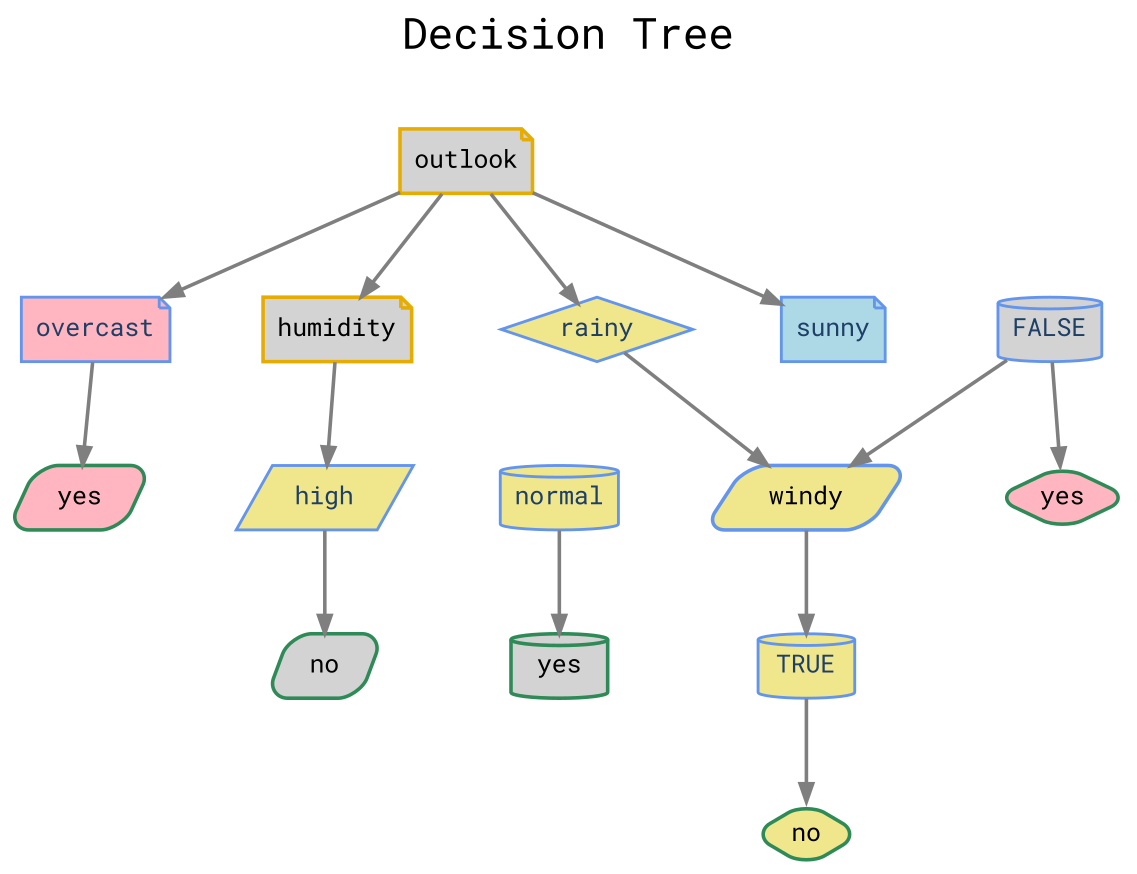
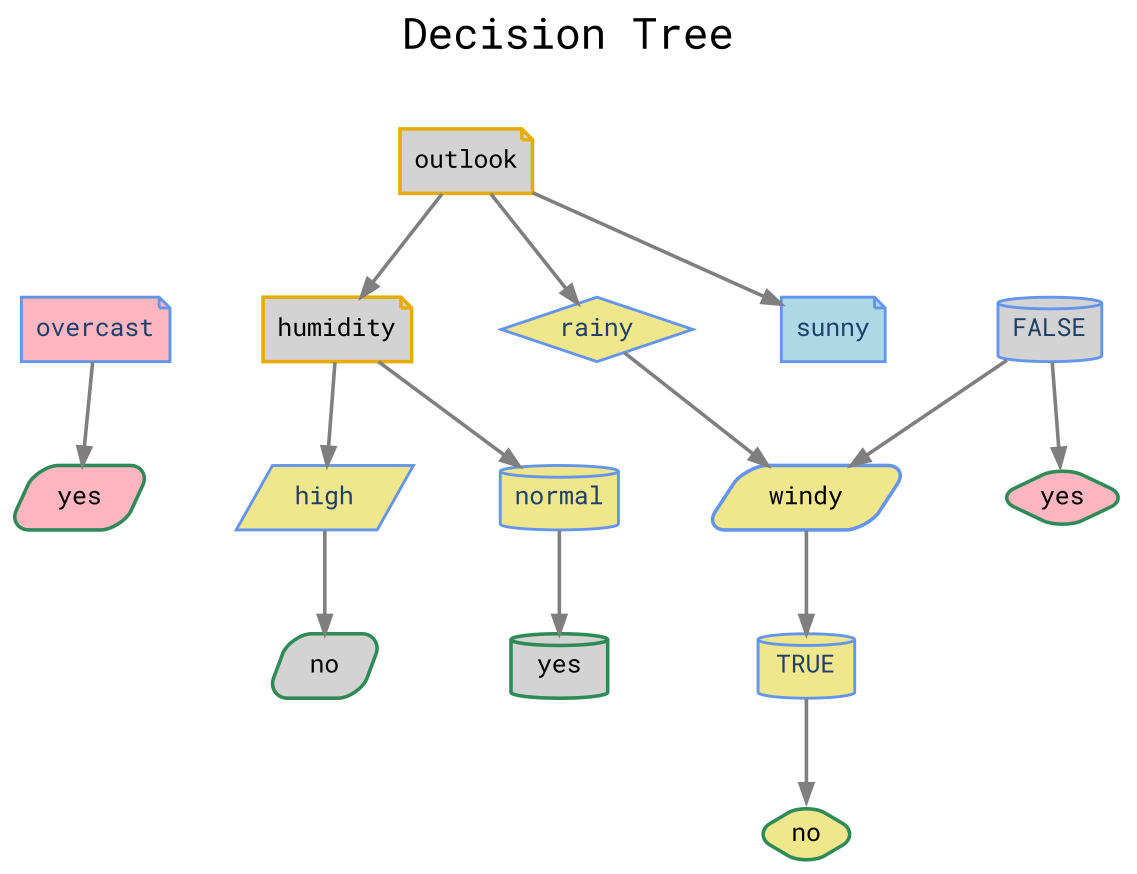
edge "outlook" -> "overcast": removed
edge "humidity" -> "normal": added
